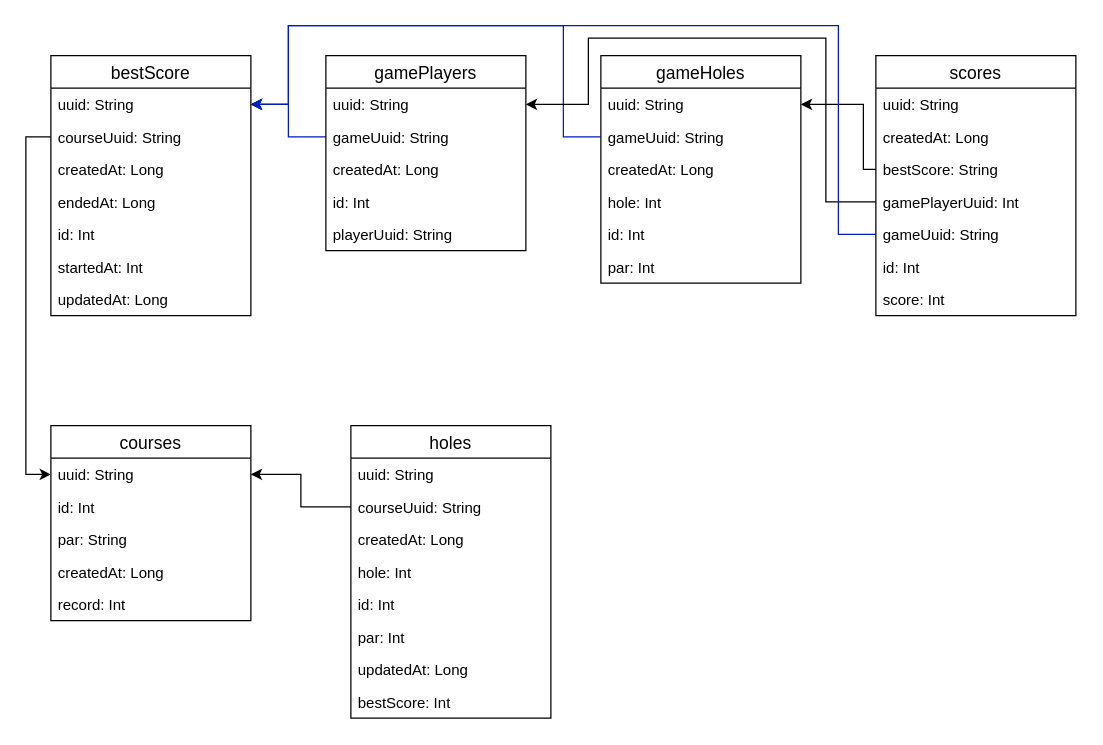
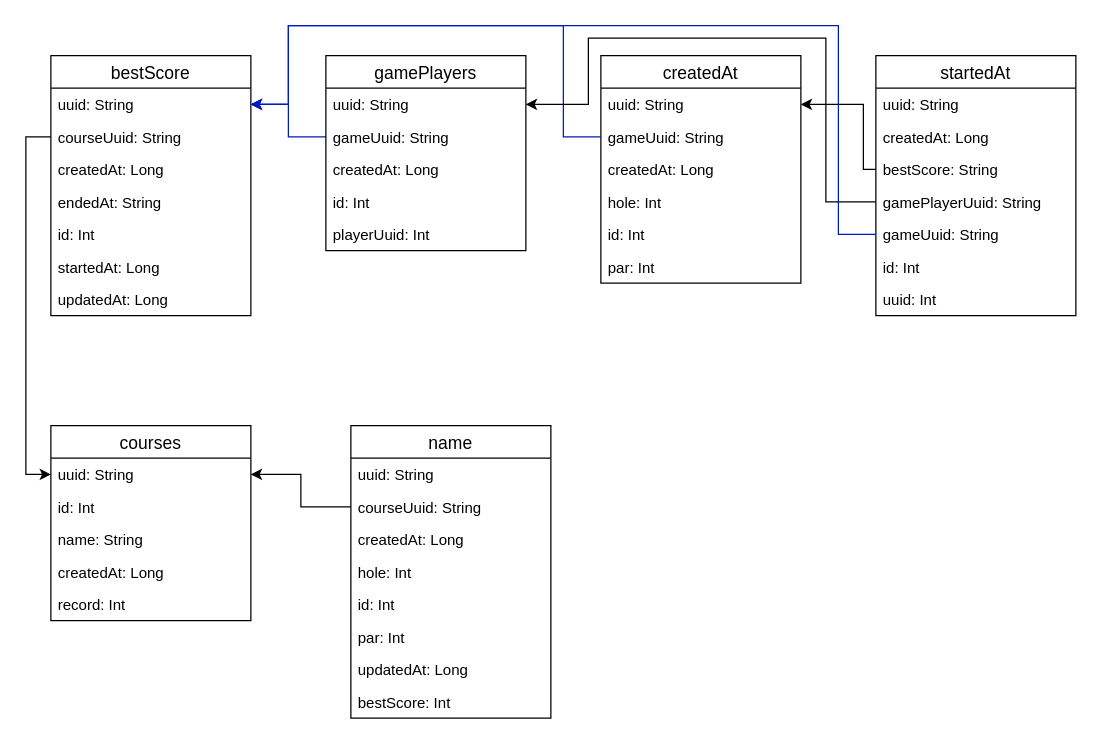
node "gameHoles": label "gameHoles" -> "createdAt"
node "scores": label "scores" -> "startedAt"
node "endedAt: Long": label "endedAt: Long" -> "endedAt: String"
node "gamePlayerUuid: Int": label "gamePlayerUuid: Int" -> "gamePlayerUuid: String"
node "playerUuid: String": label "playerUuid: String" -> "playerUuid: Int"
node "startedAt: Int": label "startedAt: Int" -> "startedAt: Long"
node "score: Int": label "score: Int" -> "uuid: Int"
node "holes": label "holes" -> "name"
node "par: String": label "par: String" -> "name: String"
